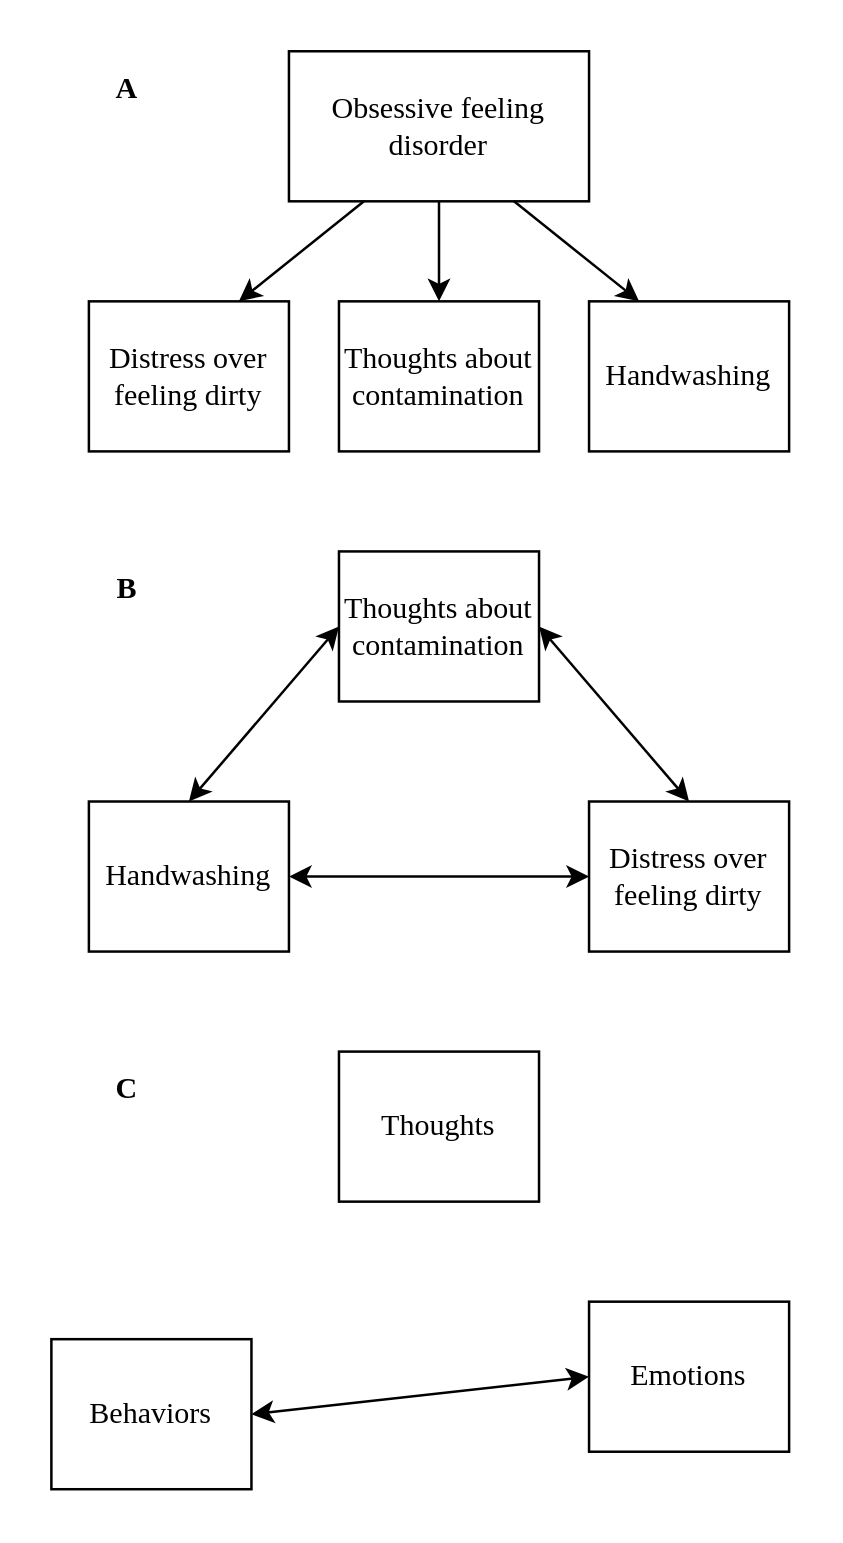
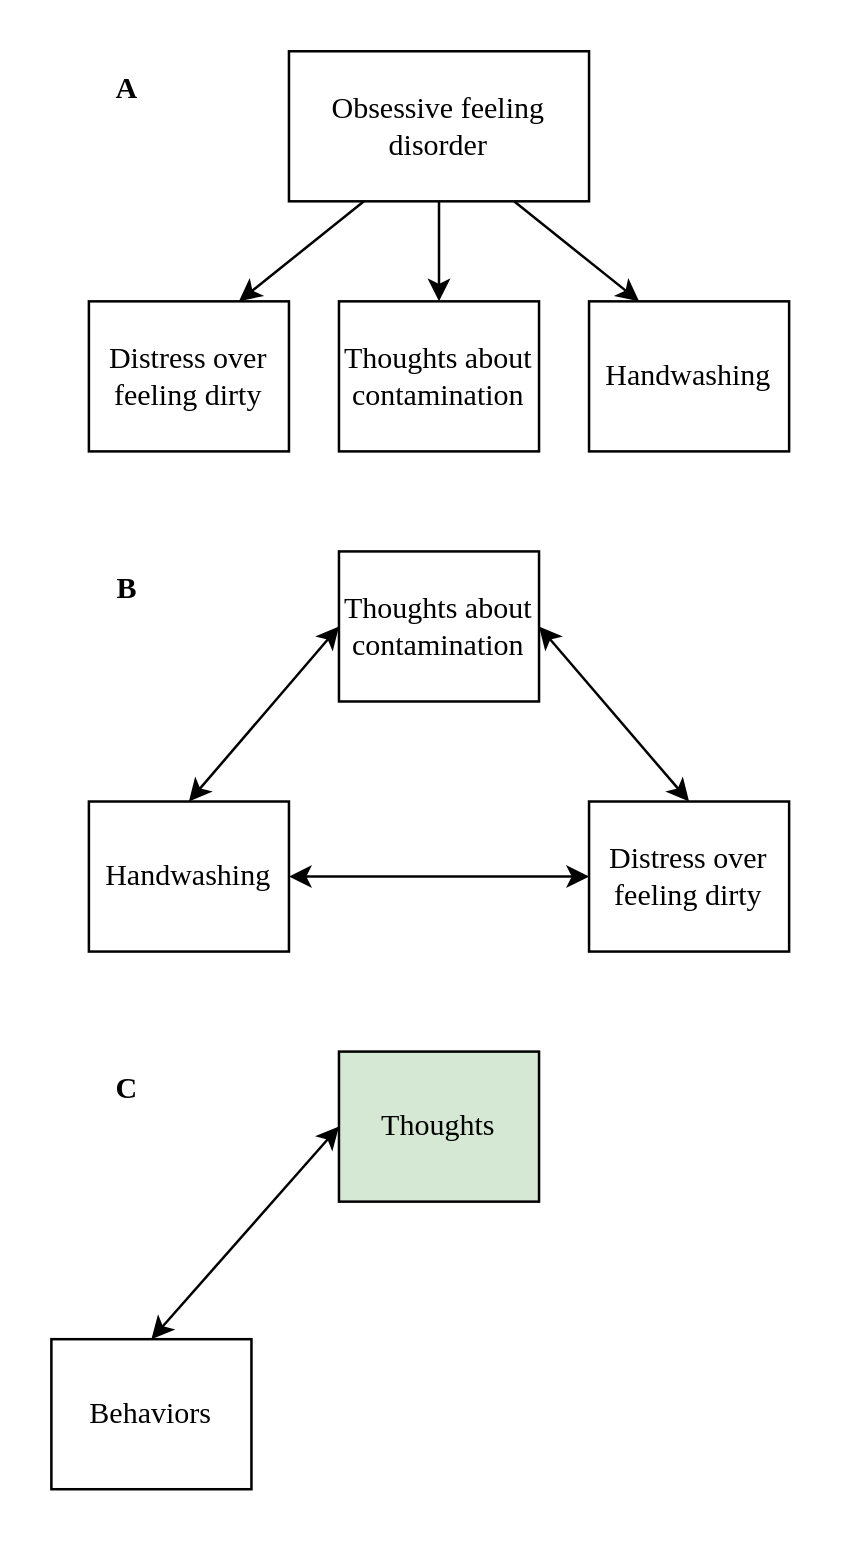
node "Thoughts": fillcolor #ffffff -> #d5e8d4
edge "Thoughts" -- "Behaviors": added
node "Emotions": removed
edge "Emotions" -- "Behaviors": removed
